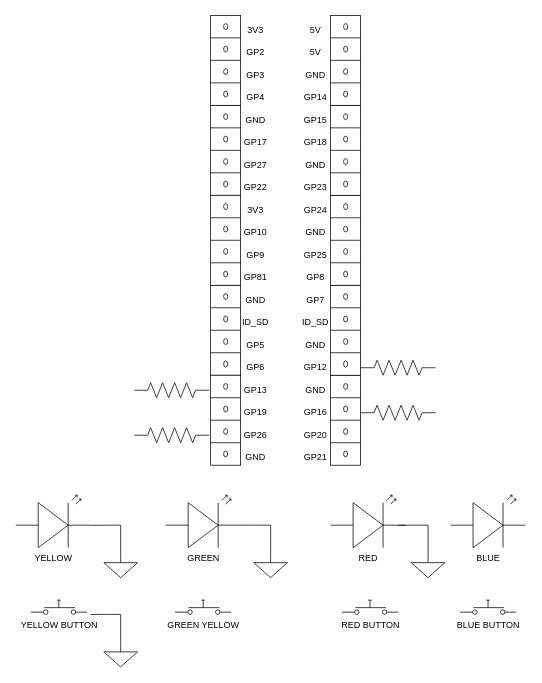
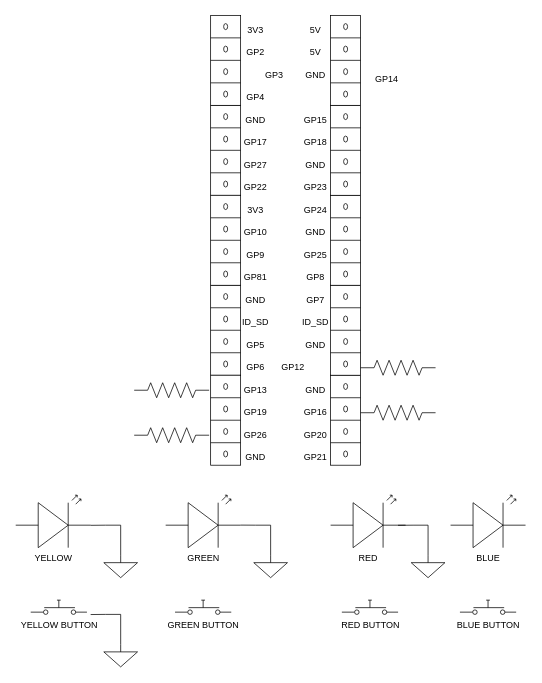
node "GP3": moved (255, 75) -> (274, 75)
node "GP14": moved (315, 98) -> (387, 79)
node "GP12": moved (315, 368) -> (293, 368)
node "GREEN YELLOW": label "GREEN YELLOW" -> "GREEN BUTTON"
